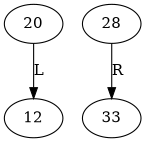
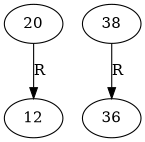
node "28": label "28" -> "38"
edge "20" -> "12": label "L" -> "R"
node "33": label "33" -> "36"
